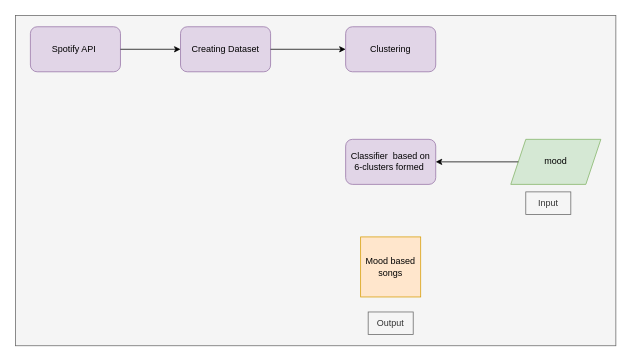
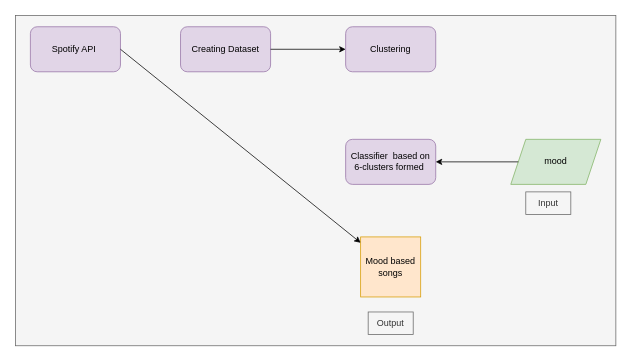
edge "Spotify API" -> "Creating Dataset": now "Spotify API" -> "Mood based songs"
